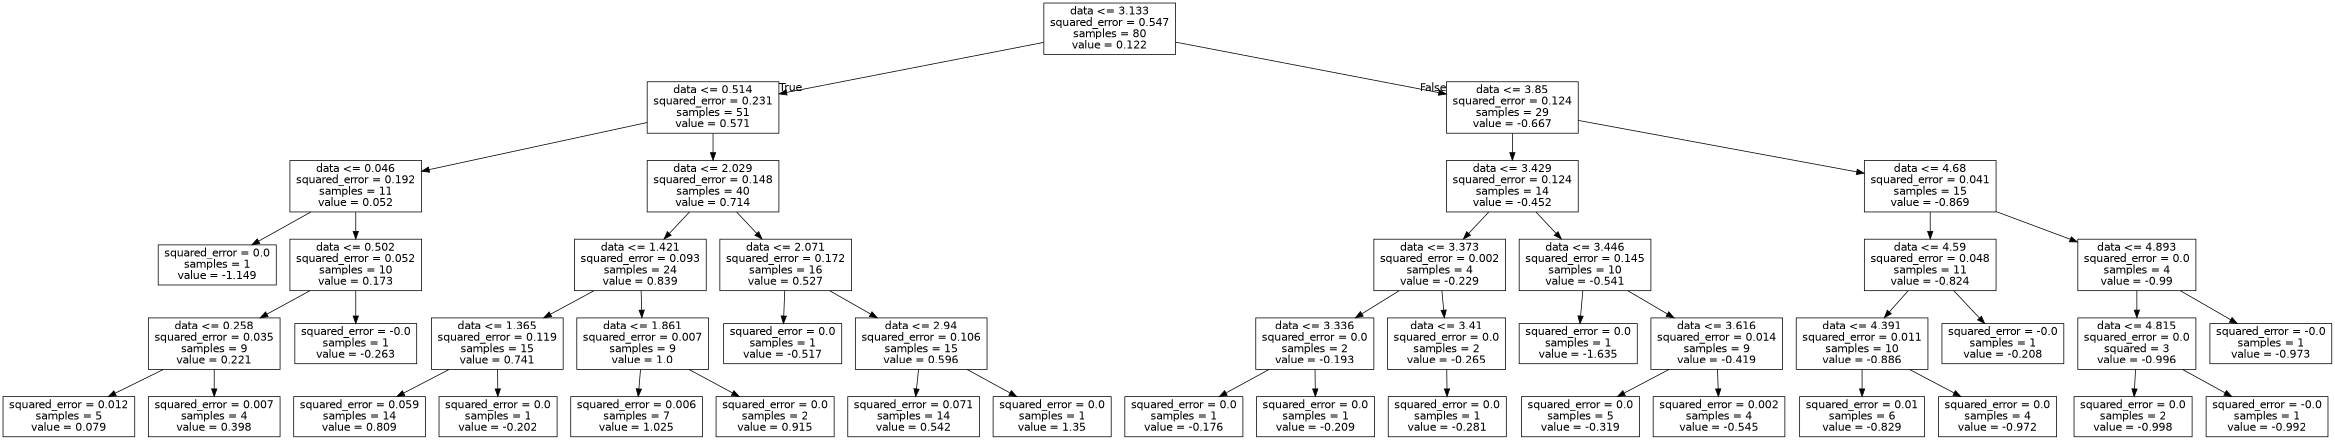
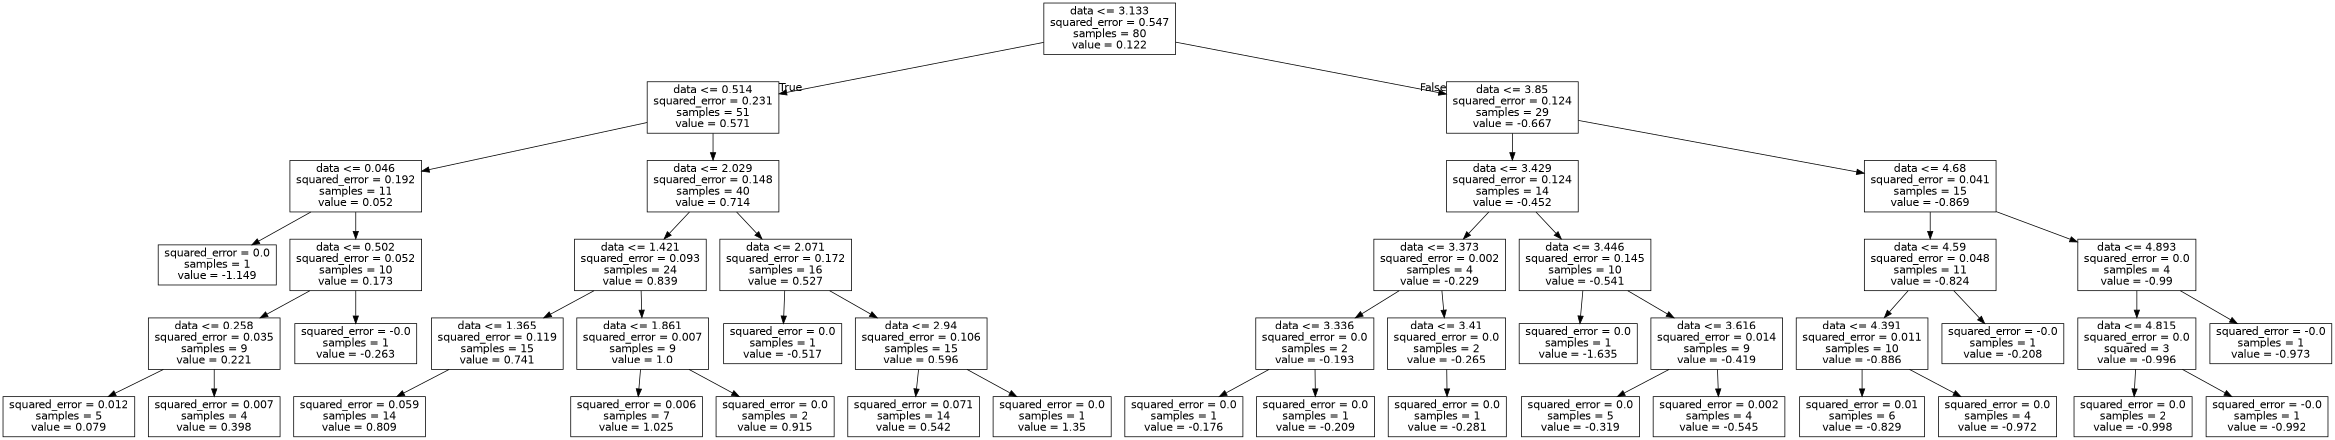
node "squared_error = 0.0 samples = 1 value = -0.202": removed
